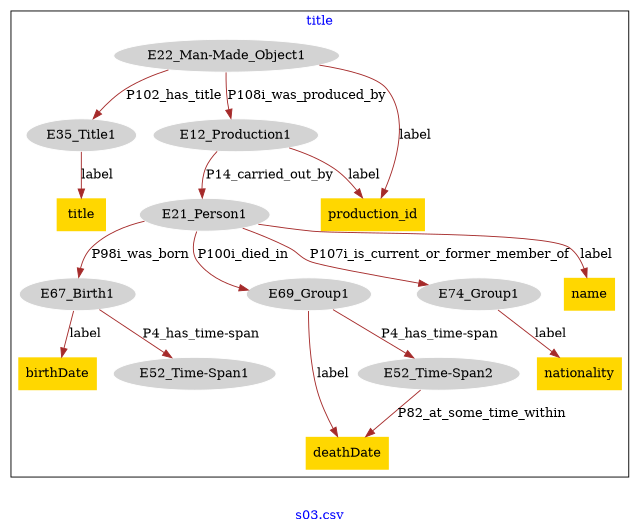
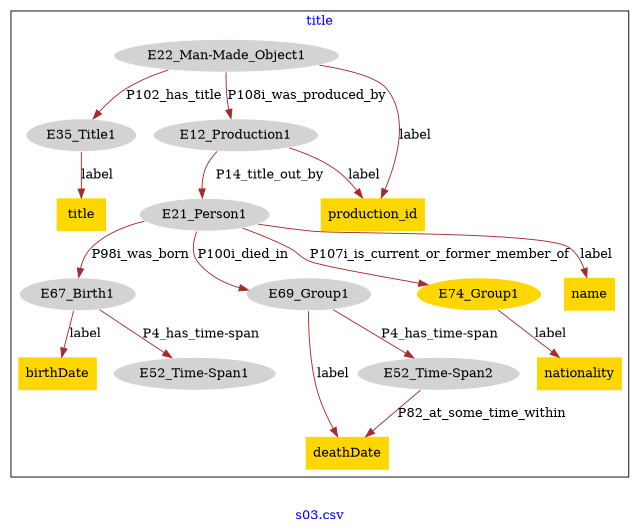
edge "E12_Production1" -> "E21_Person1": label "P14_carried_out_by" -> "P14_title_out_by"
node "E74_Group1": fillcolor lightgray -> gold
